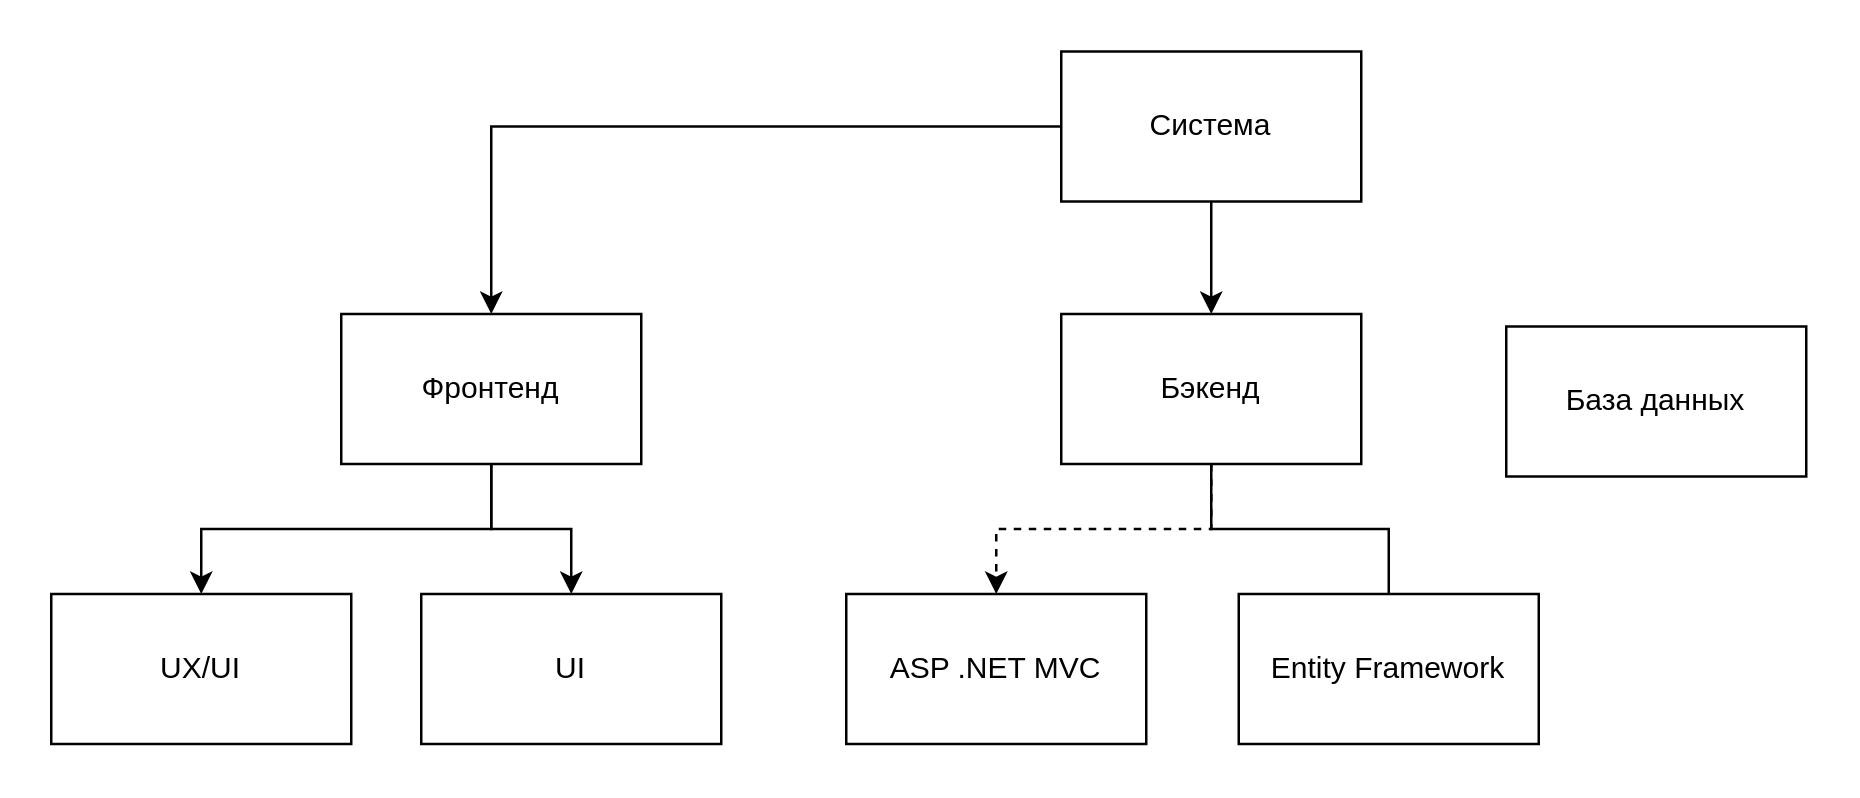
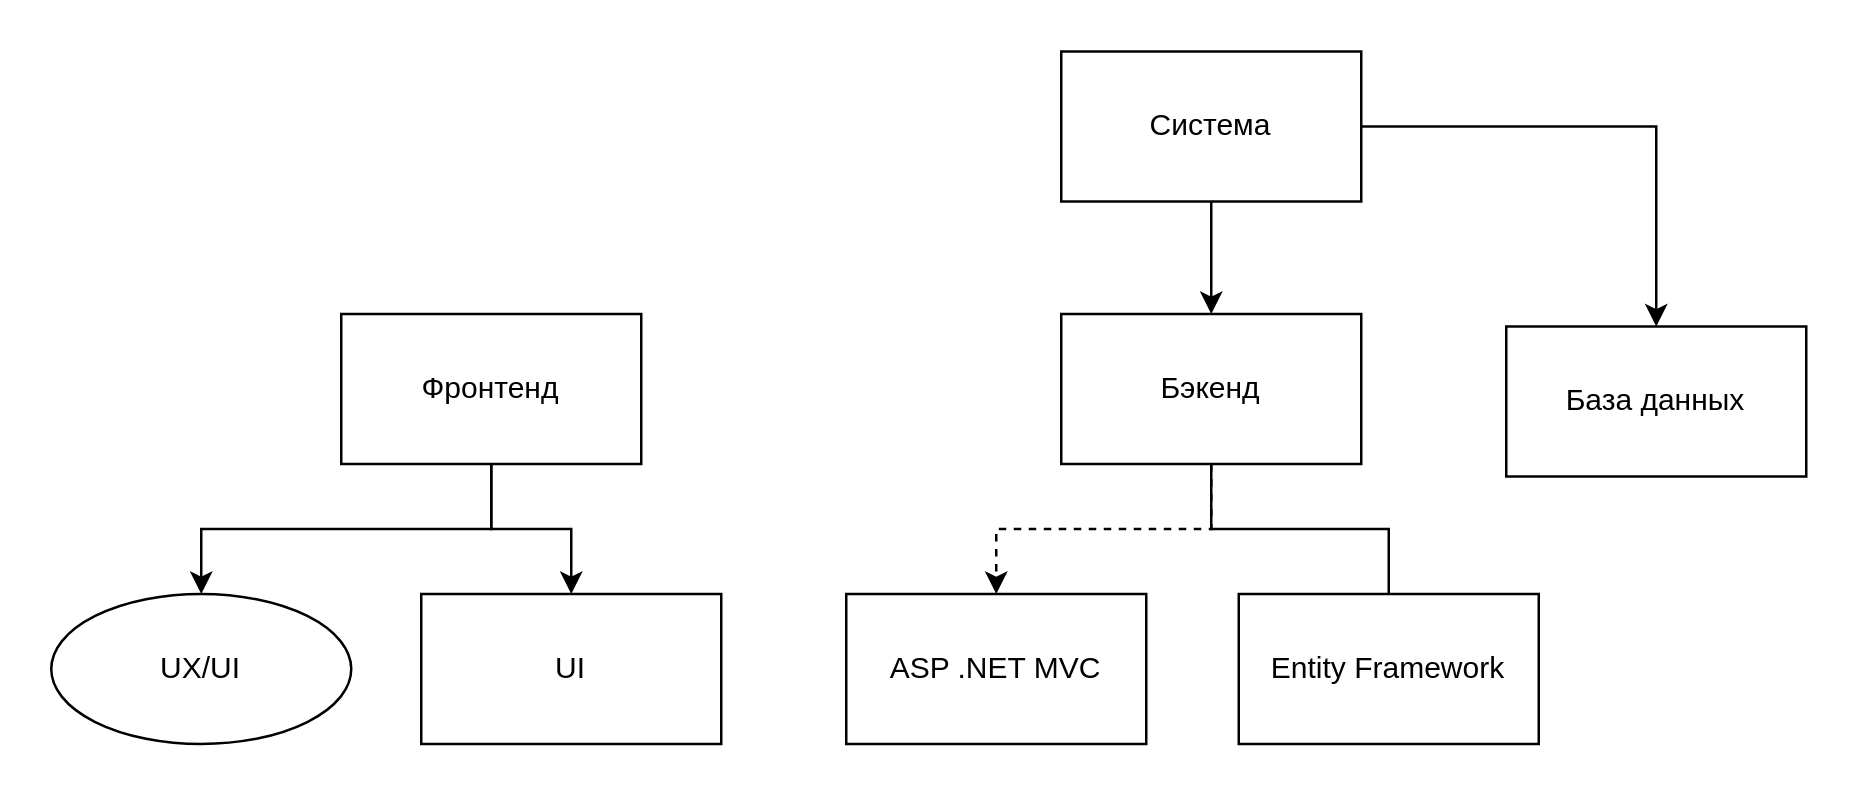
edge "Система" -> "Фронтенд": removed
edge "Система" -> "База данных": added
node "UX/UI": shape rectangle -> ellipse
